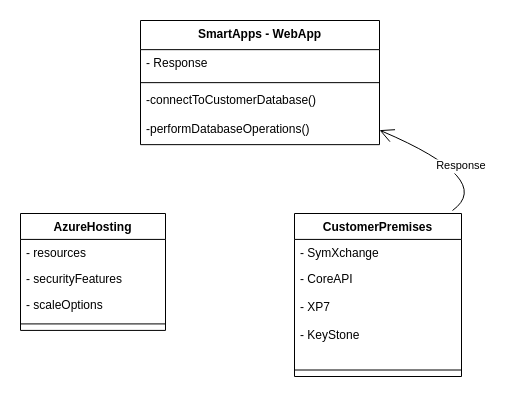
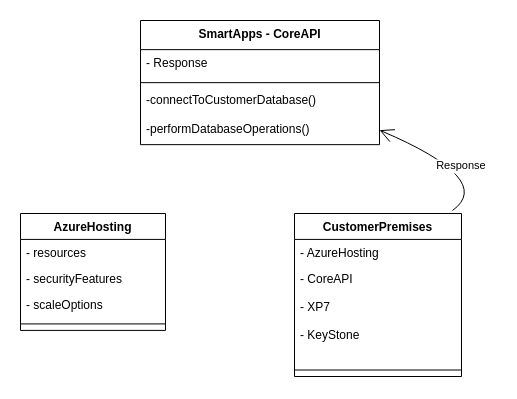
node "SmartApps - WebApp": label "SmartApps - WebApp" -> "SmartApps - CoreAPI"
node "- SymXchange": label "- SymXchange" -> "- AzureHosting"
